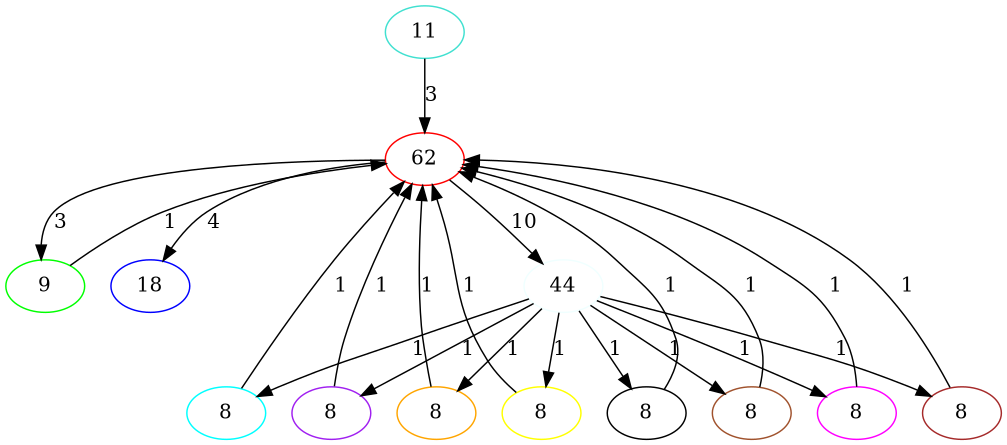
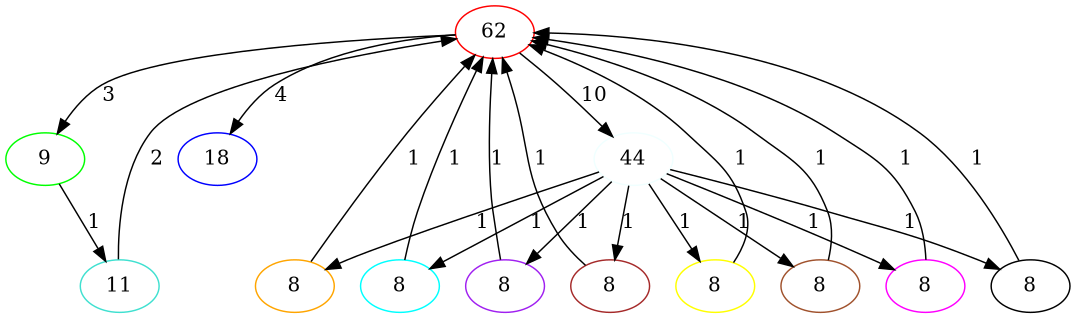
edge "11" -> "62": label "3" -> "2"
edge "9" -> "62": now "9" -> "11"
